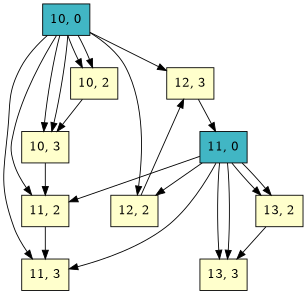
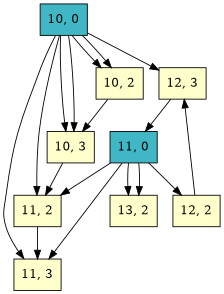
edge "10, 0" -> "12, 2": removed
node "13, 3": removed
